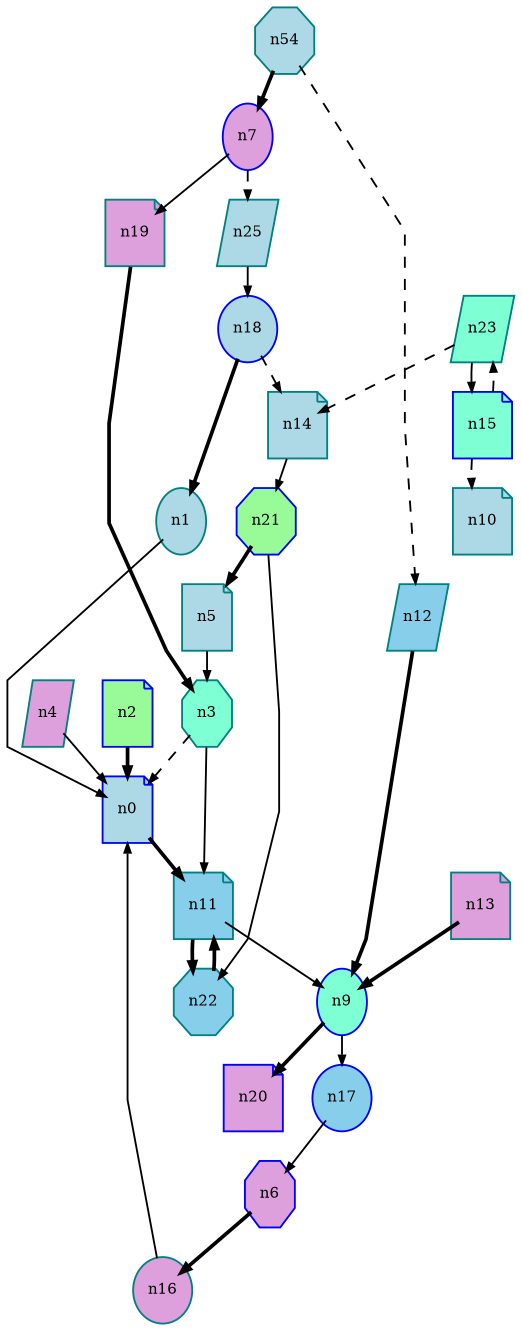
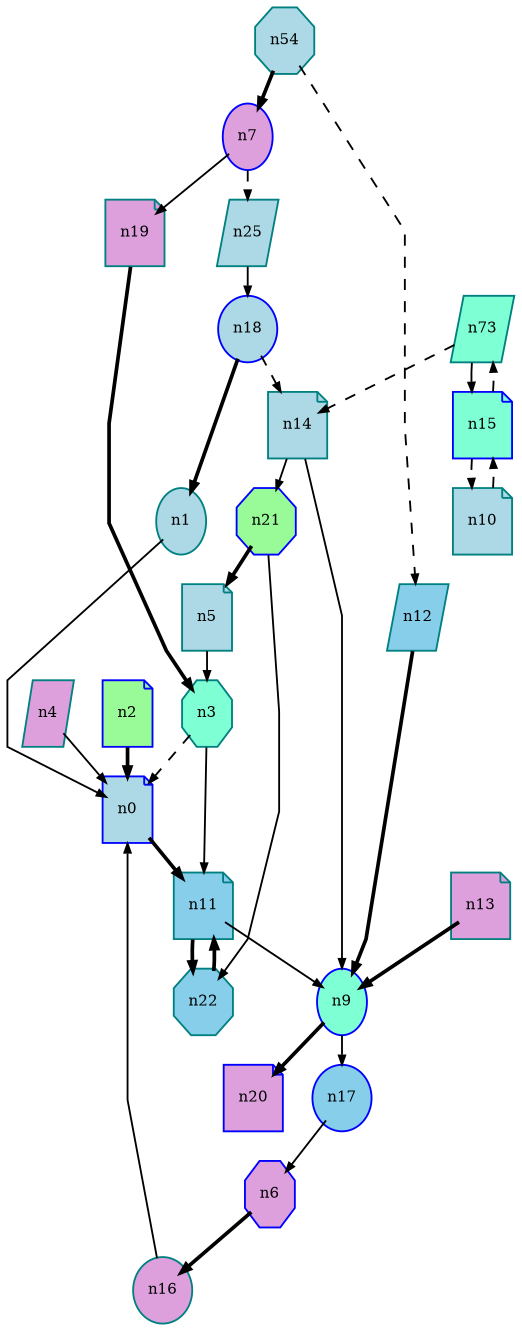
node "n23": label "n23" -> "n73"
edge "n10" -> "n15": added
edge "n14" -> "n9": added
